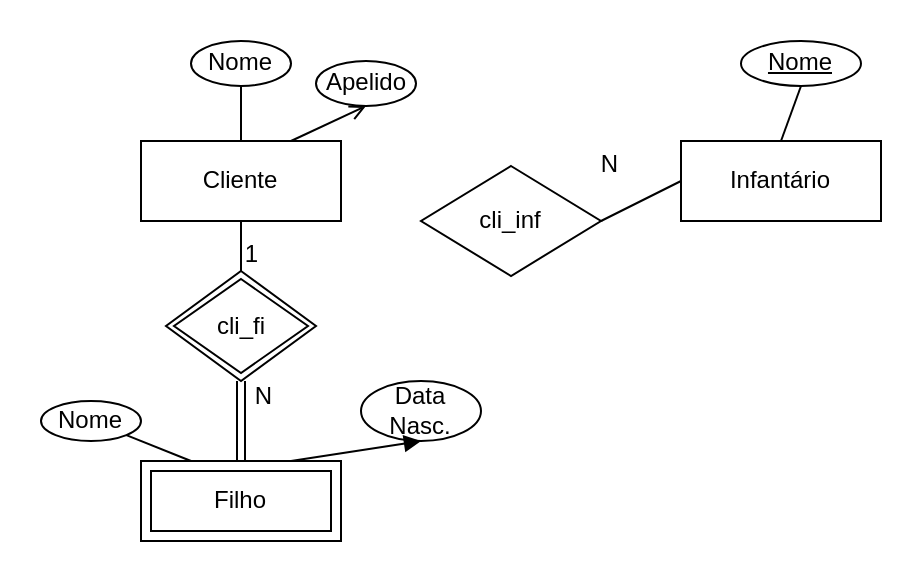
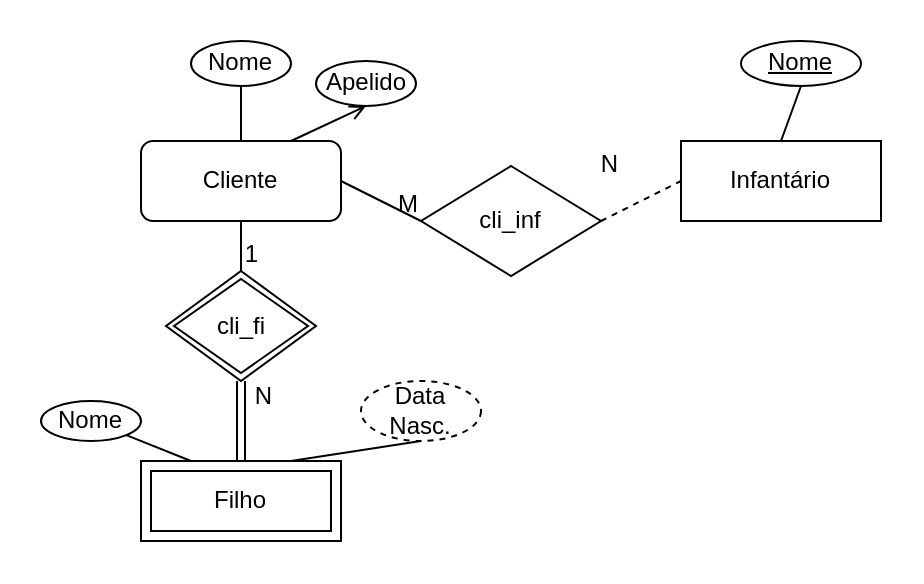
node "Cliente": shape rectangle -> rounded rectangle
edge "Cliente" -- "cli_inf": added, label "M"
edge "Infantário" -- "cli_inf": style solid -> dashed
node "Data Nasc.": style solid -> dashed
edge "Filho" -> "Data Nasc.": arrowhead block -> none
